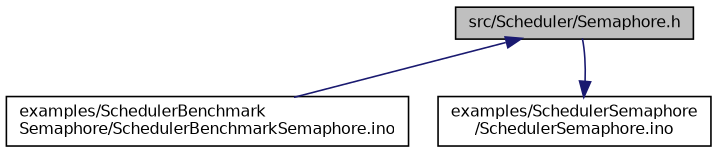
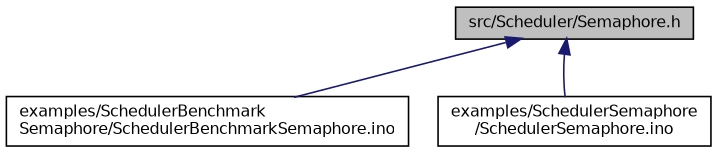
edge "src/Scheduler/Semaphore.h" -> "examples/SchedulerSemaphore /SchedulerSemaphore.ino": reversed
